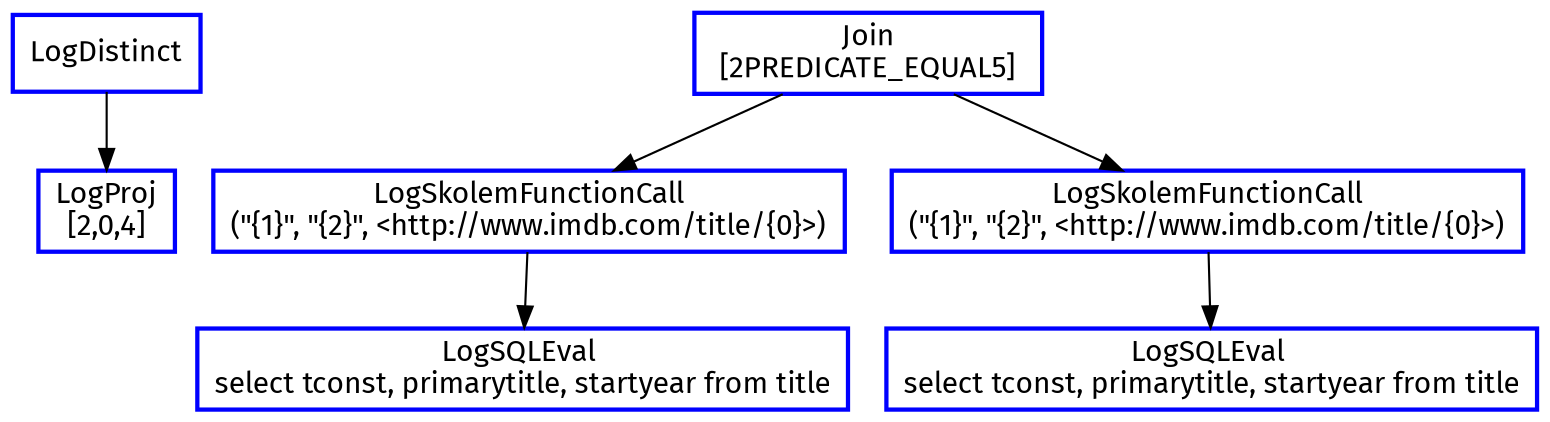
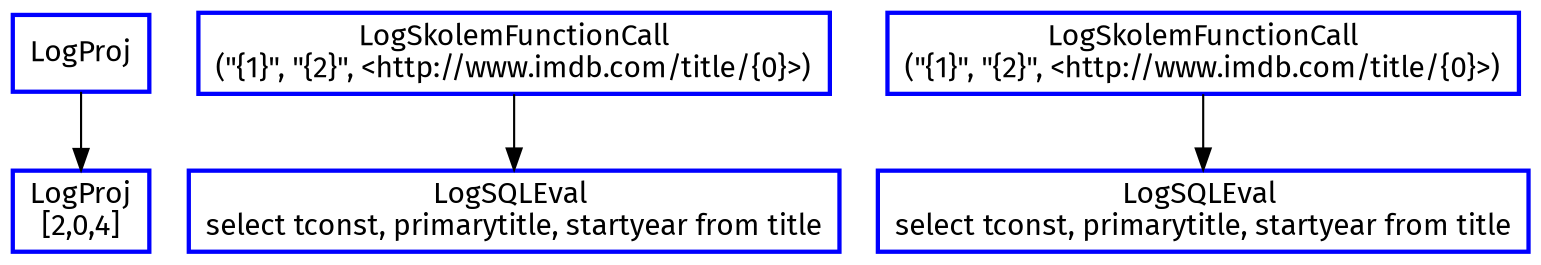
node "LogDistinct": label "LogDistinct" -> "LogProj"
node "Join [2PREDICATE_EQUAL5]": removed
